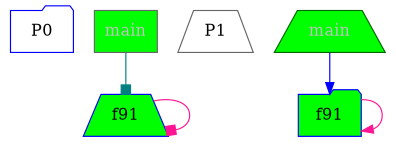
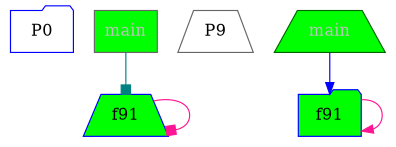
node "P1": label "P1" -> "P9"
